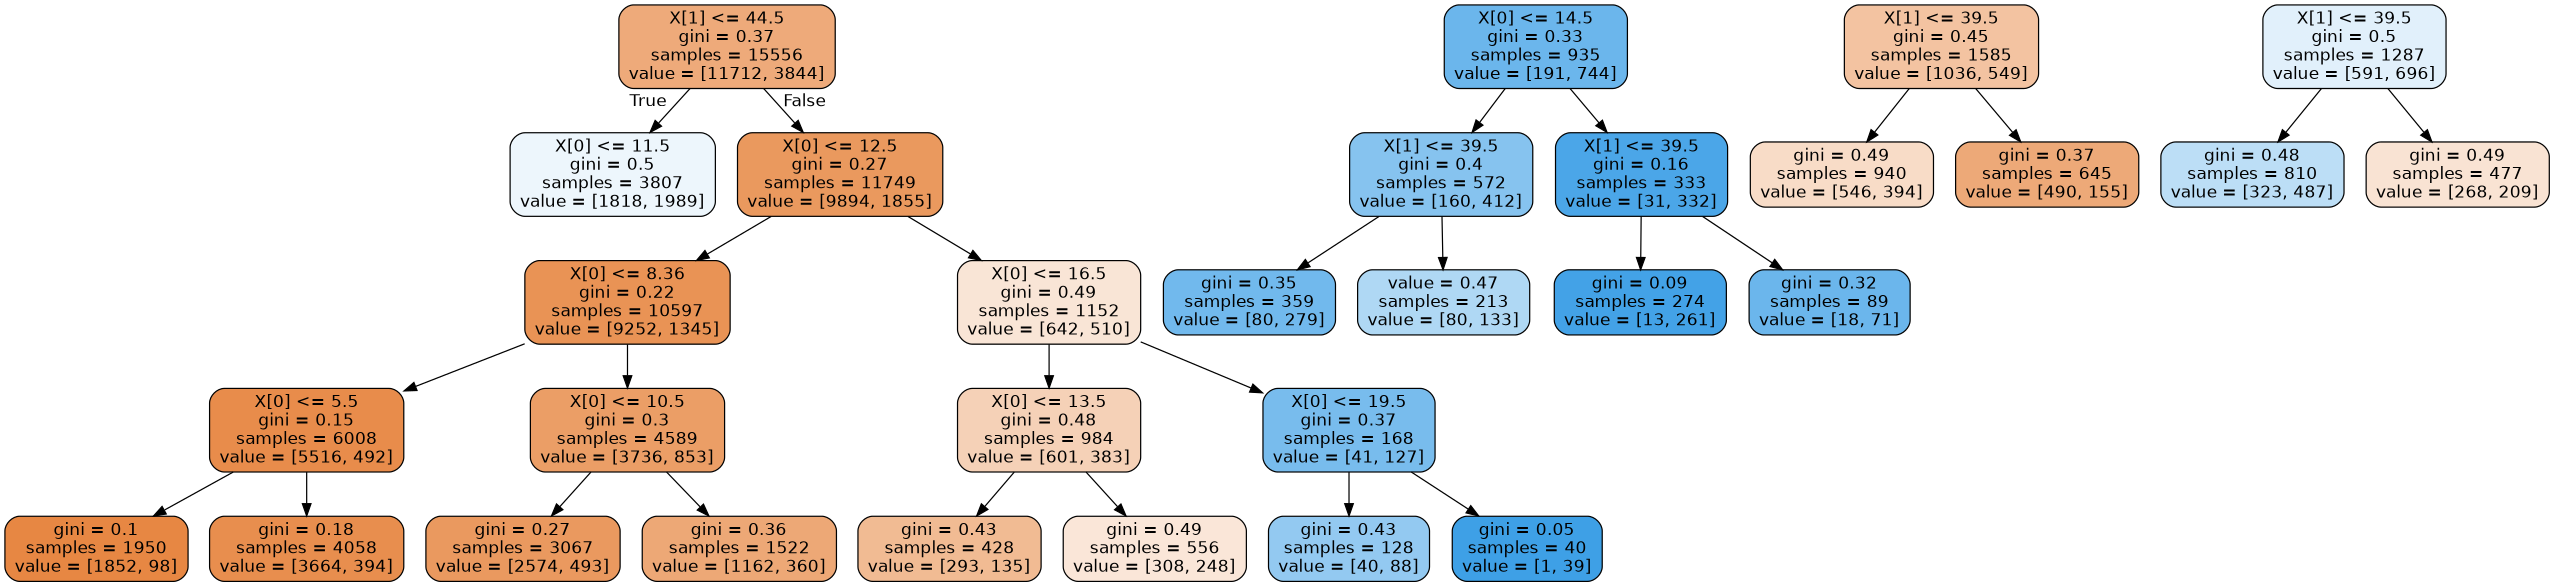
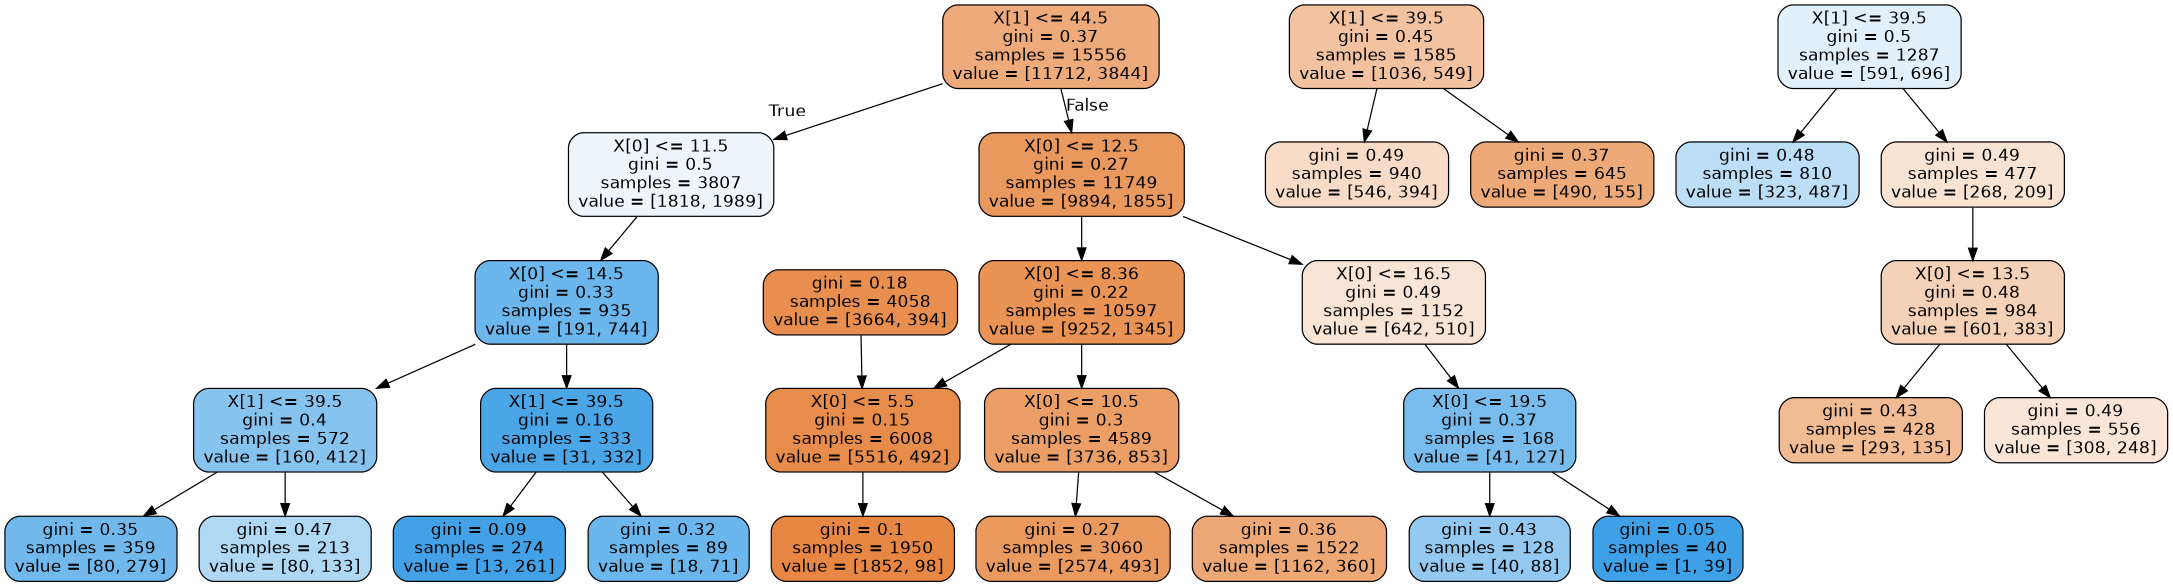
edge "X[0] <= 11.5 gini = 0.5 samples = 3807 value = [1818, 1989]" -> "X[0] <= 14.5 gini = 0.33 samples = 935 value = [191, 744]": added
node "value = 0.47 samples = 213 value = [80, 133]": label "value = 0.47 samples = 213 value = [80, 133]" -> "gini = 0.47 samples = 213 value = [80, 133]"
edge "X[0] <= 16.5 gini = 0.49 samples = 1152 value = [642, 510]" -> "X[0] <= 13.5 gini = 0.48 samples = 984 value = [601, 383]": now "gini = 0.49 samples = 477 value = [268, 209]" -> "X[0] <= 13.5 gini = 0.48 samples = 984 value = [601, 383]"
edge "X[0] <= 5.5 gini = 0.15 samples = 6008 value = [5516, 492]" -> "gini = 0.18 samples = 4058 value = [3664, 394]": reversed
node "gini = 0.27 samples = 3067 value = [2574, 493]": label "gini = 0.27 samples = 3067 value = [2574, 493]" -> "gini = 0.27 samples = 3060 value = [2574, 493]"
